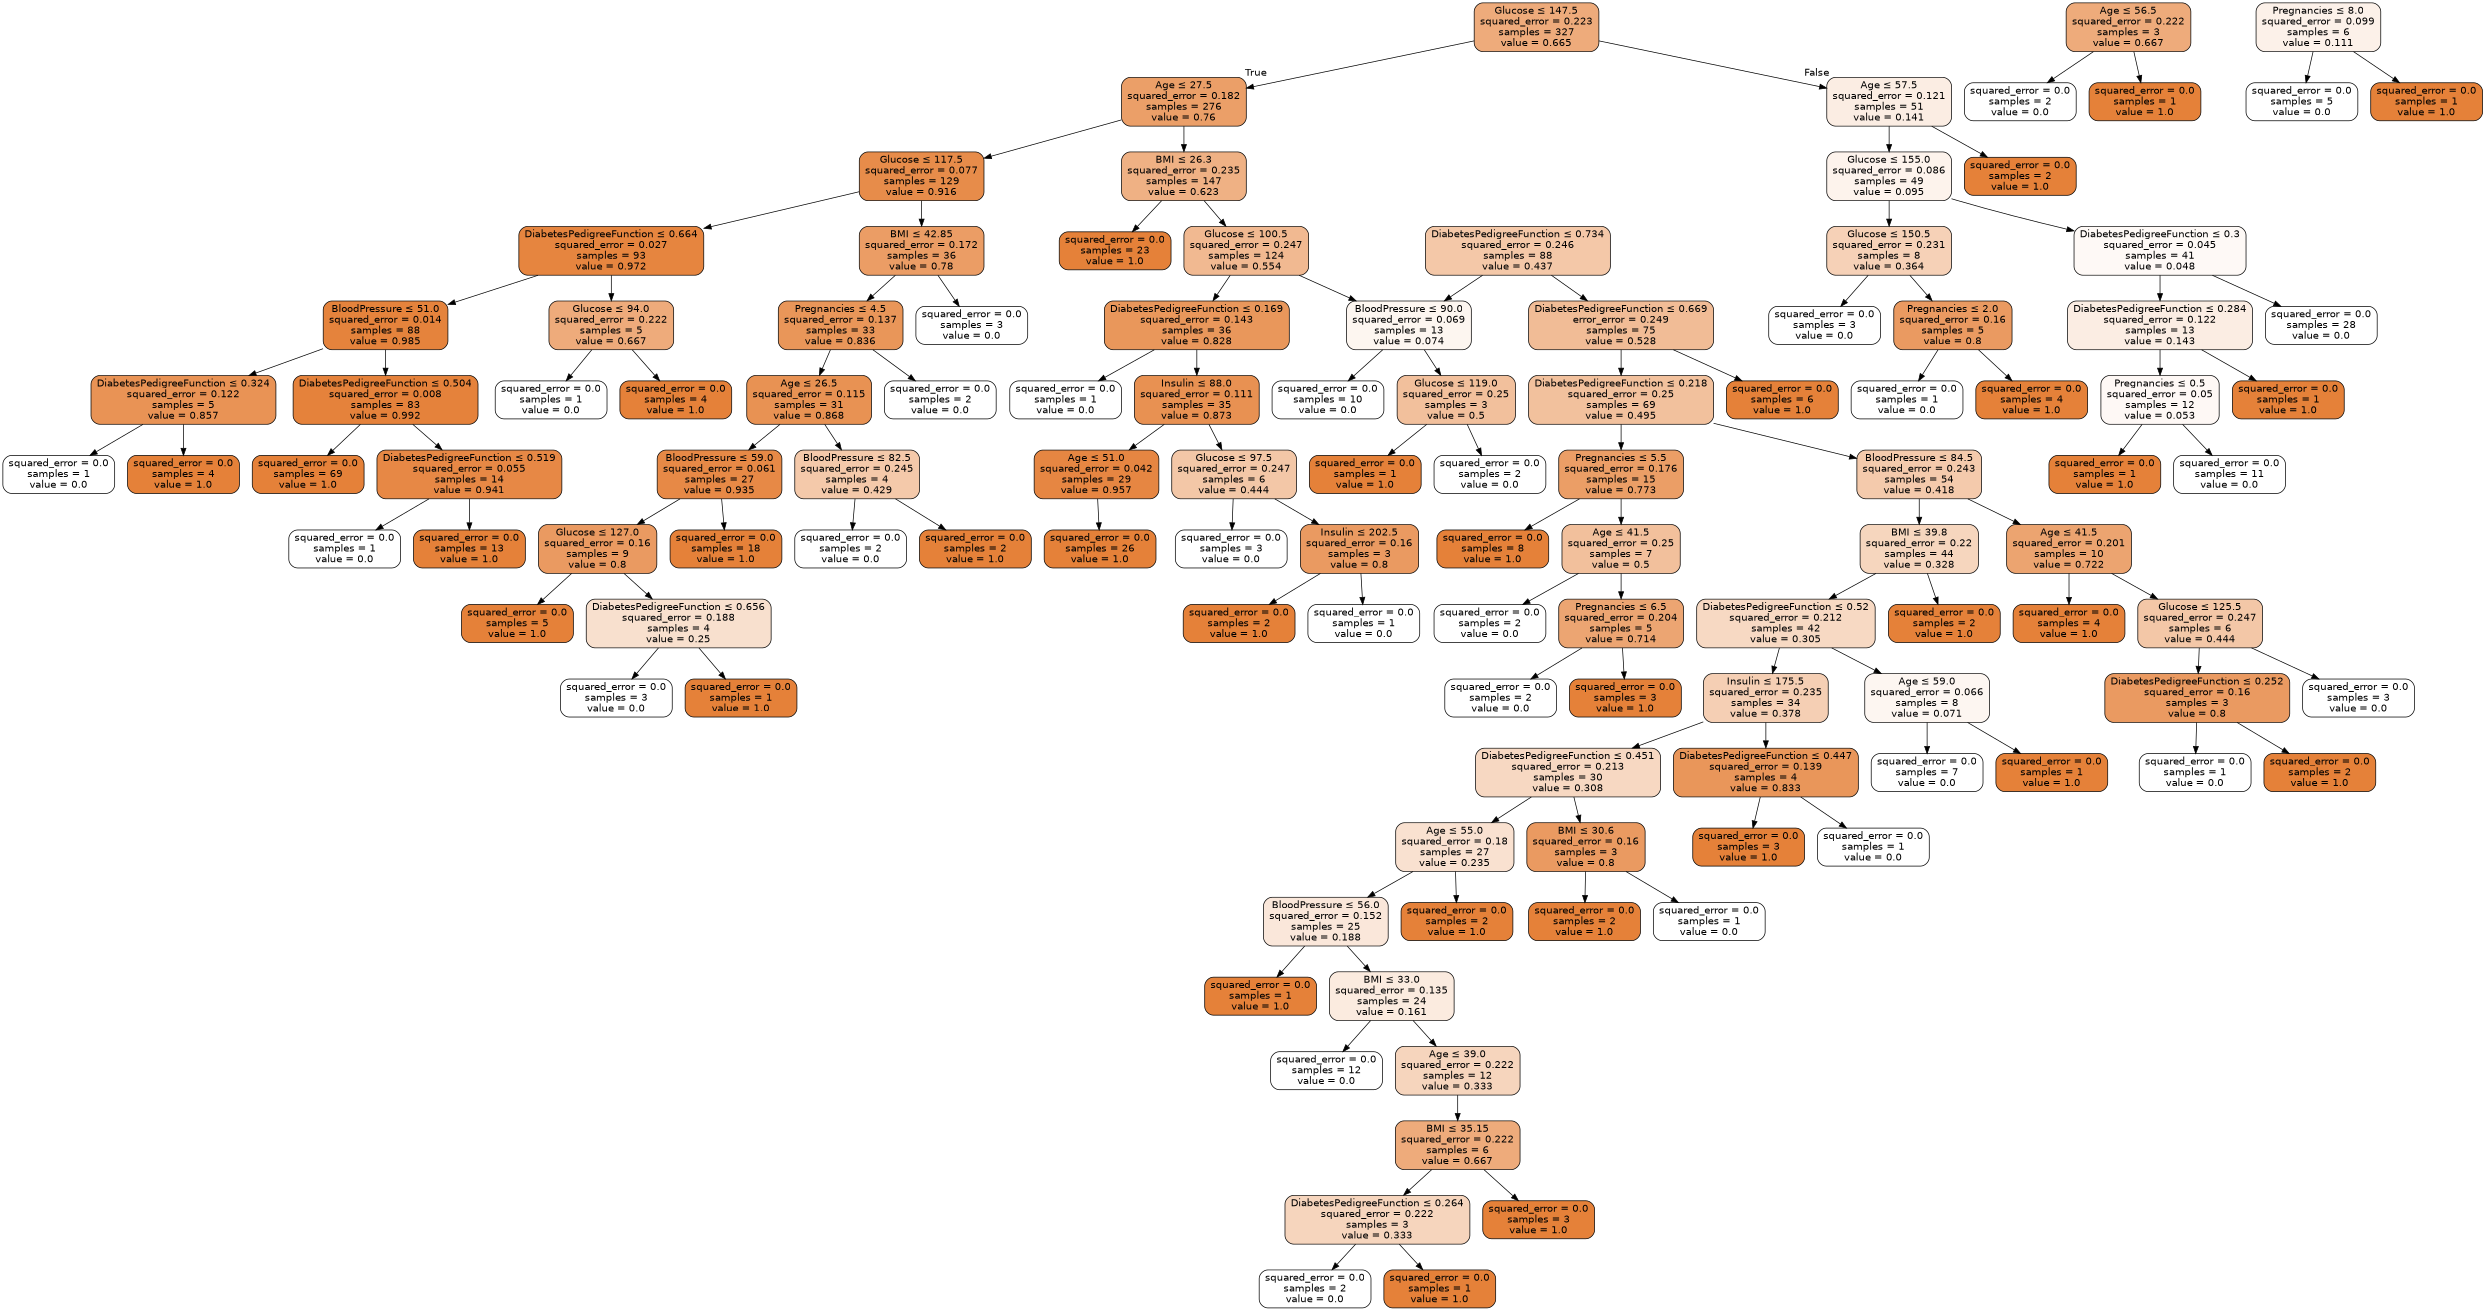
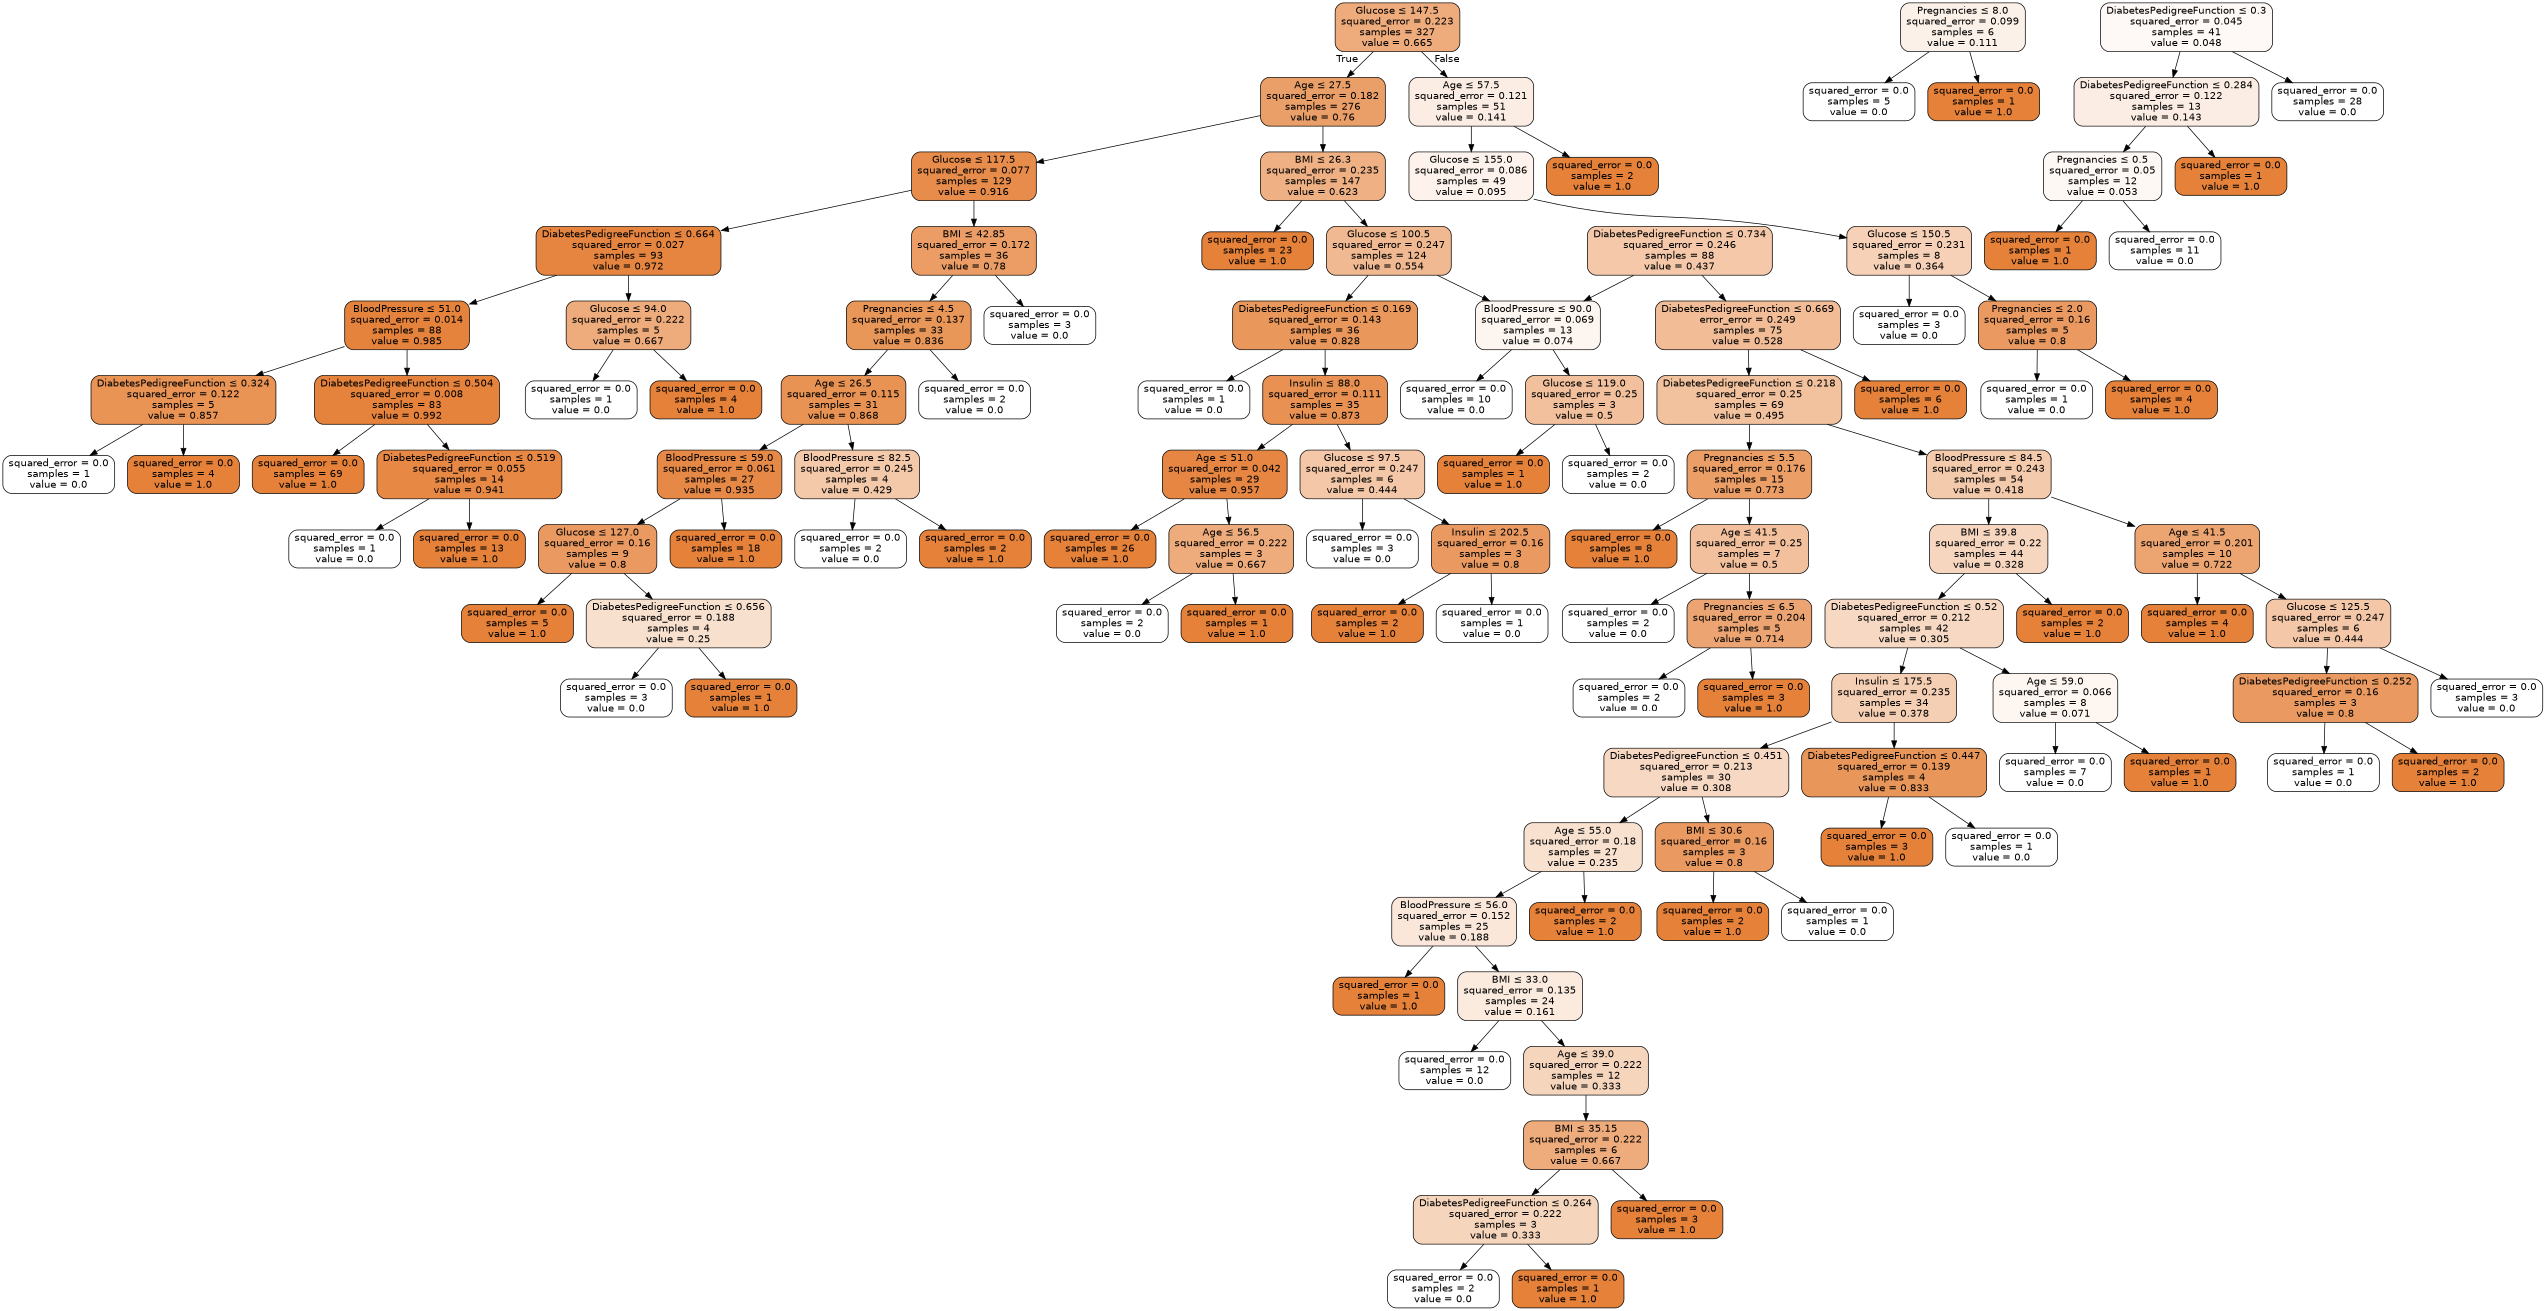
edge "Glucose ≤ 155.0" -> "DiabetesPedigreeFunction ≤ 0.3": removed
edge "Age ≤ 51.0" -> "Age ≤ 56.5": added
